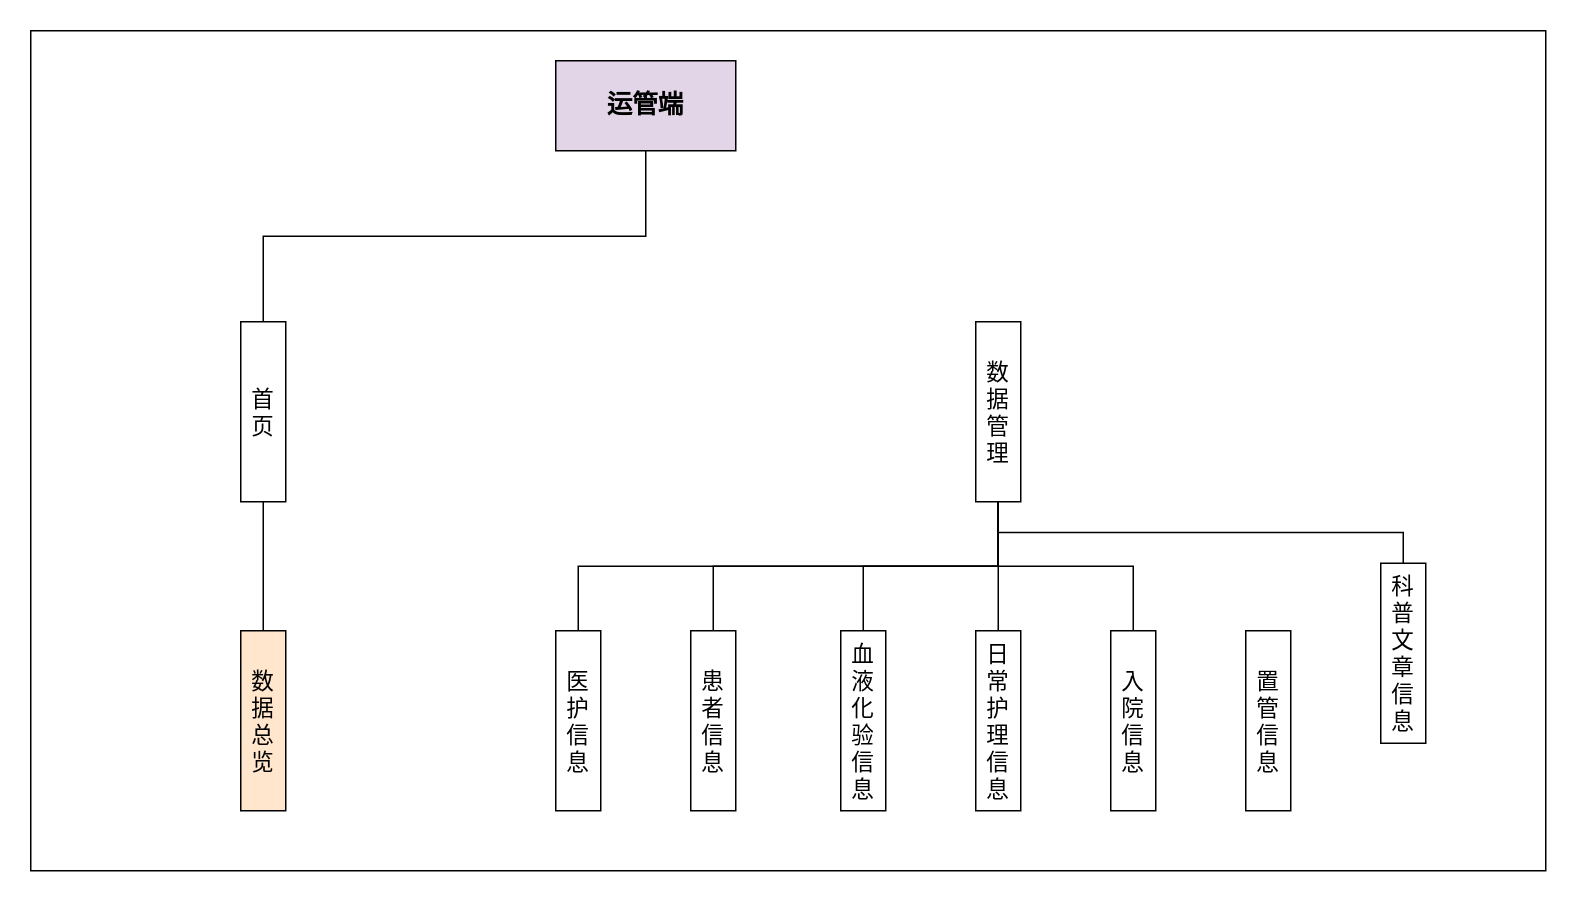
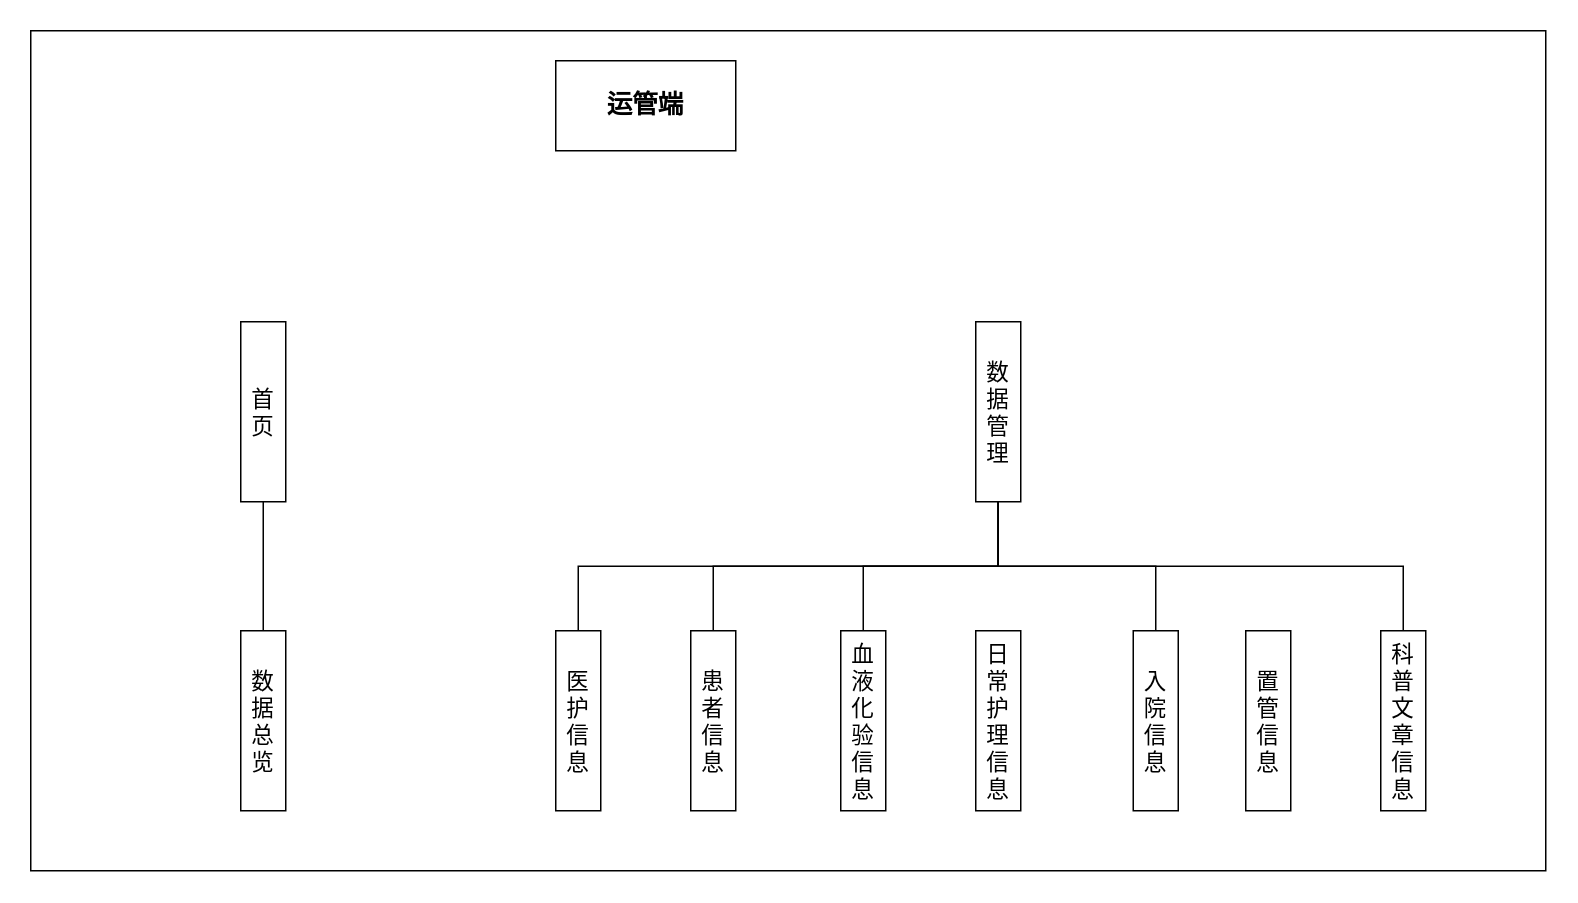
node "运管端": fillcolor #e1d5e7 -> #ffffff
edge "运管端" -- "首页": removed
edge "数据管理" -- "日常护理信息": removed
node "科普文章信息": moved (1403, 653) -> (1403, 721)
node "数据总览": fillcolor #ffe6cc -> #ffffff
node "入院信息": moved (1133, 721) -> (1156, 721)
